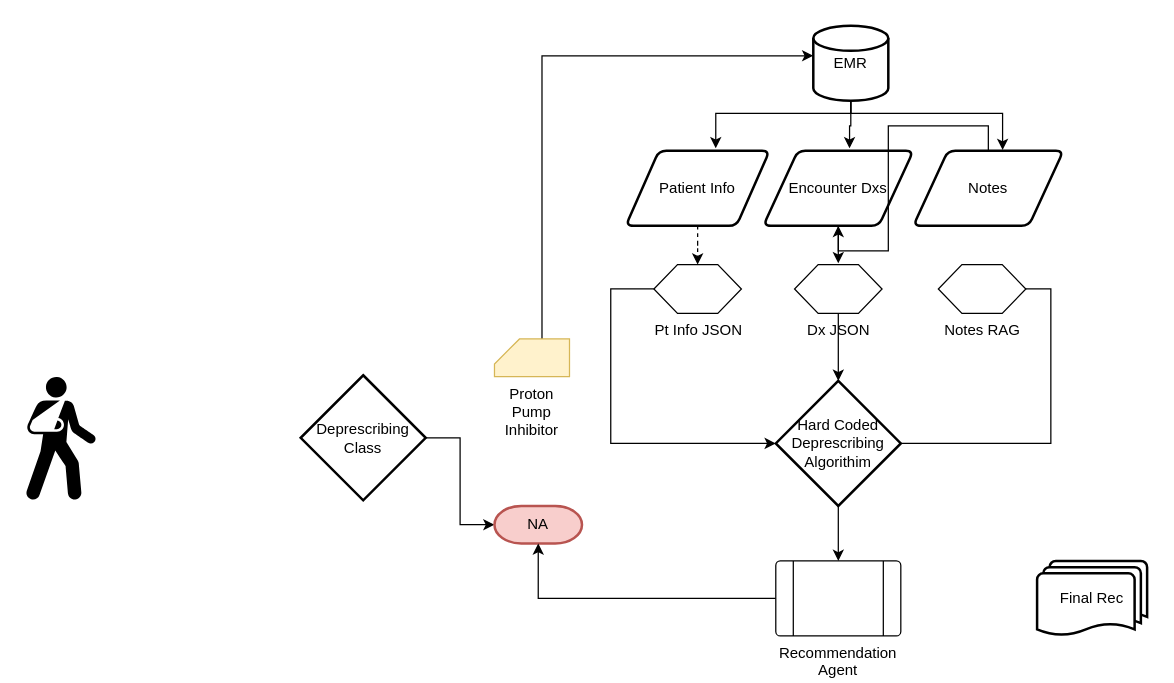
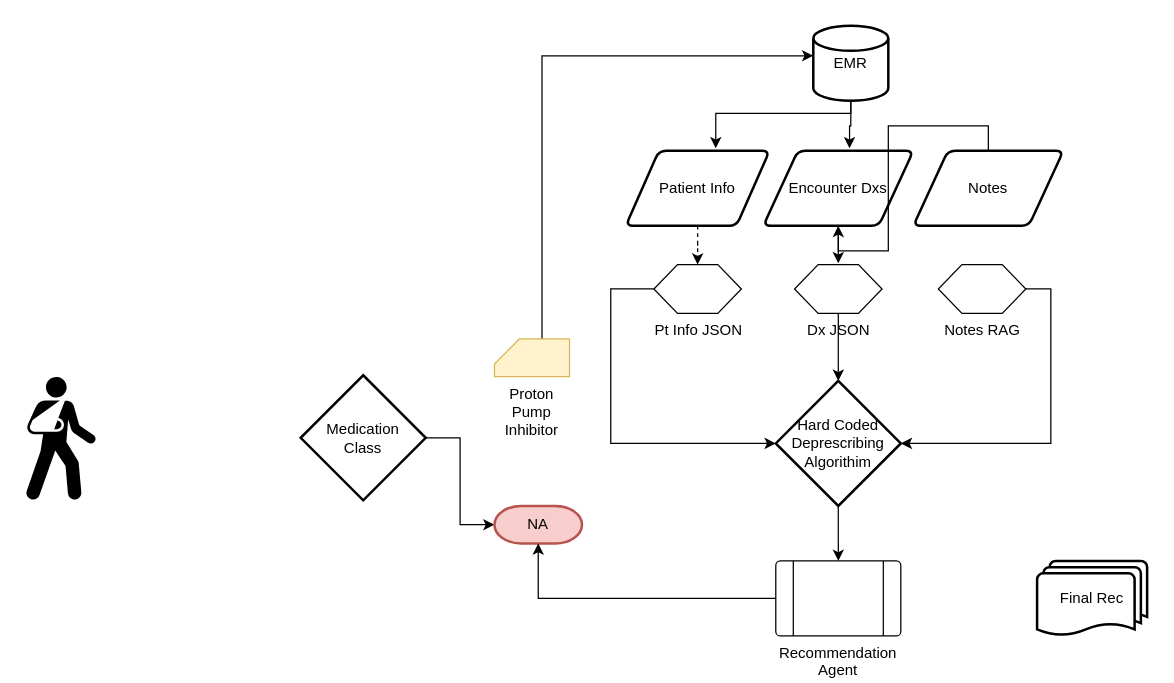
edge "EMR" -> "Notes": removed
node "Deprescribing Class": label "Deprescribing Class" -> "Medication Class"
edge "Notes RAG" -- "Hard Coded Deprescribing Algorithim": arrowhead none -> classic
